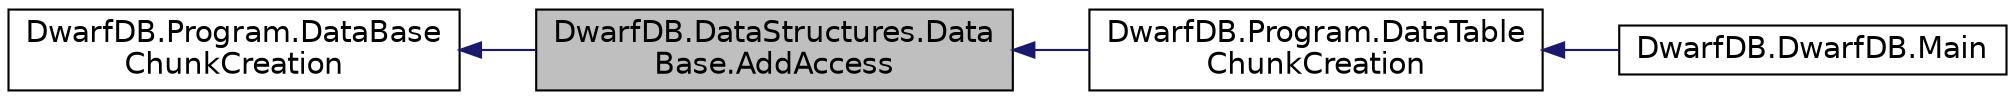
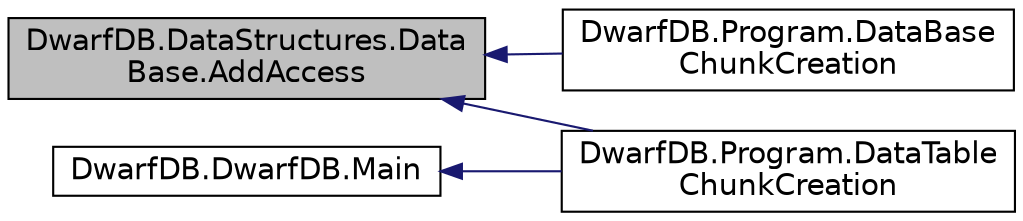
edge "DwarfDB.DataStructures.Data Base.AddAccess" -> "DwarfDB.Program.DataBase ChunkCreation": reversed
edge "DwarfDB.DwarfDB.Main" -> "DwarfDB.Program.DataTable ChunkCreation": reversed
